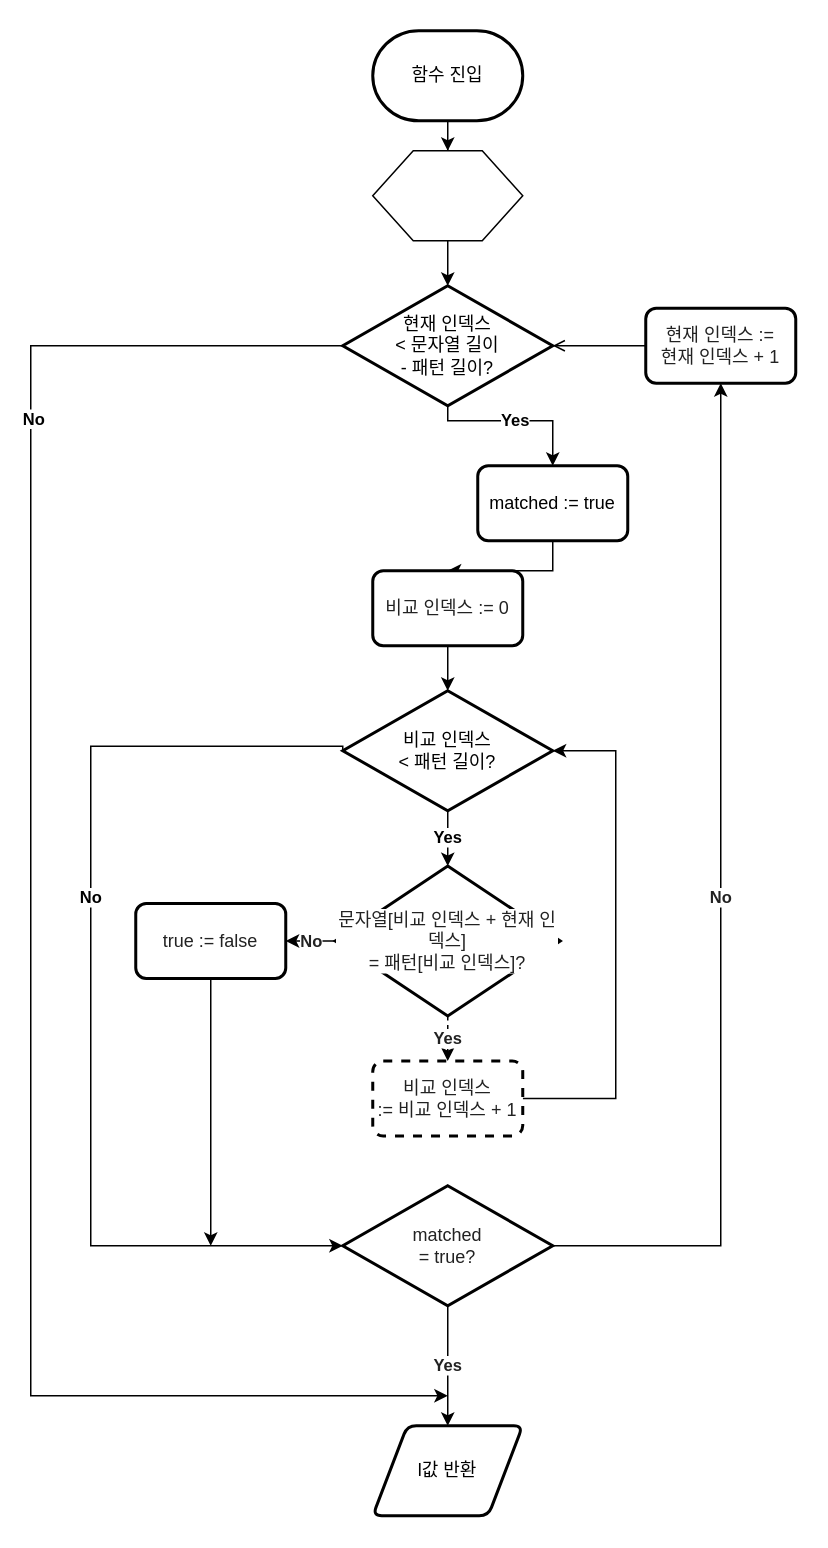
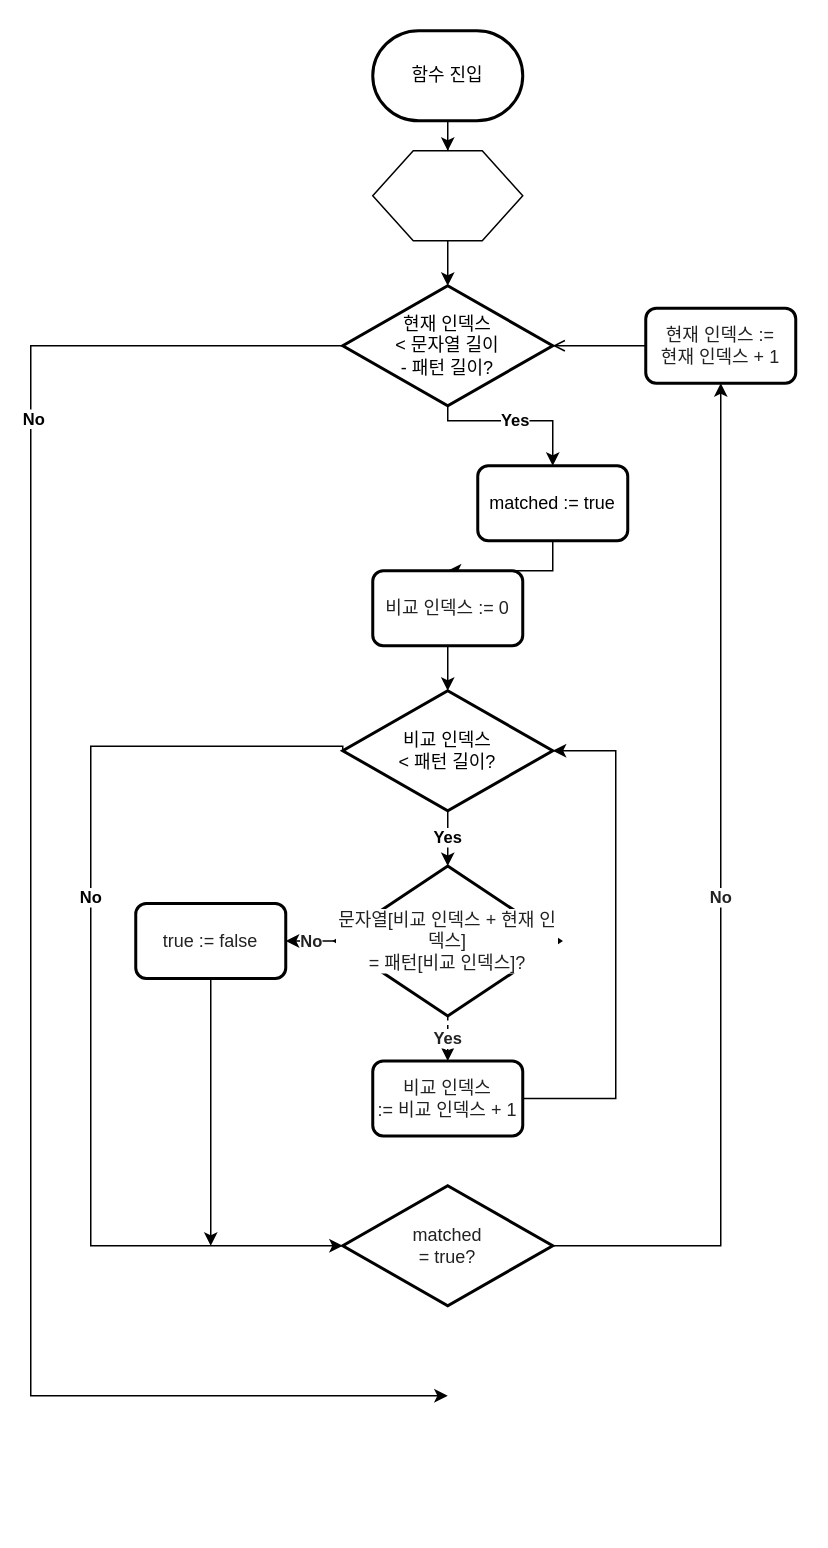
node "비교 인덱스 := 비교 인덱스 + 1": style dashed -> solid
edge "matched = true?" -> "l값 반환": removed, label "Yes"
node "l값 반환": removed
